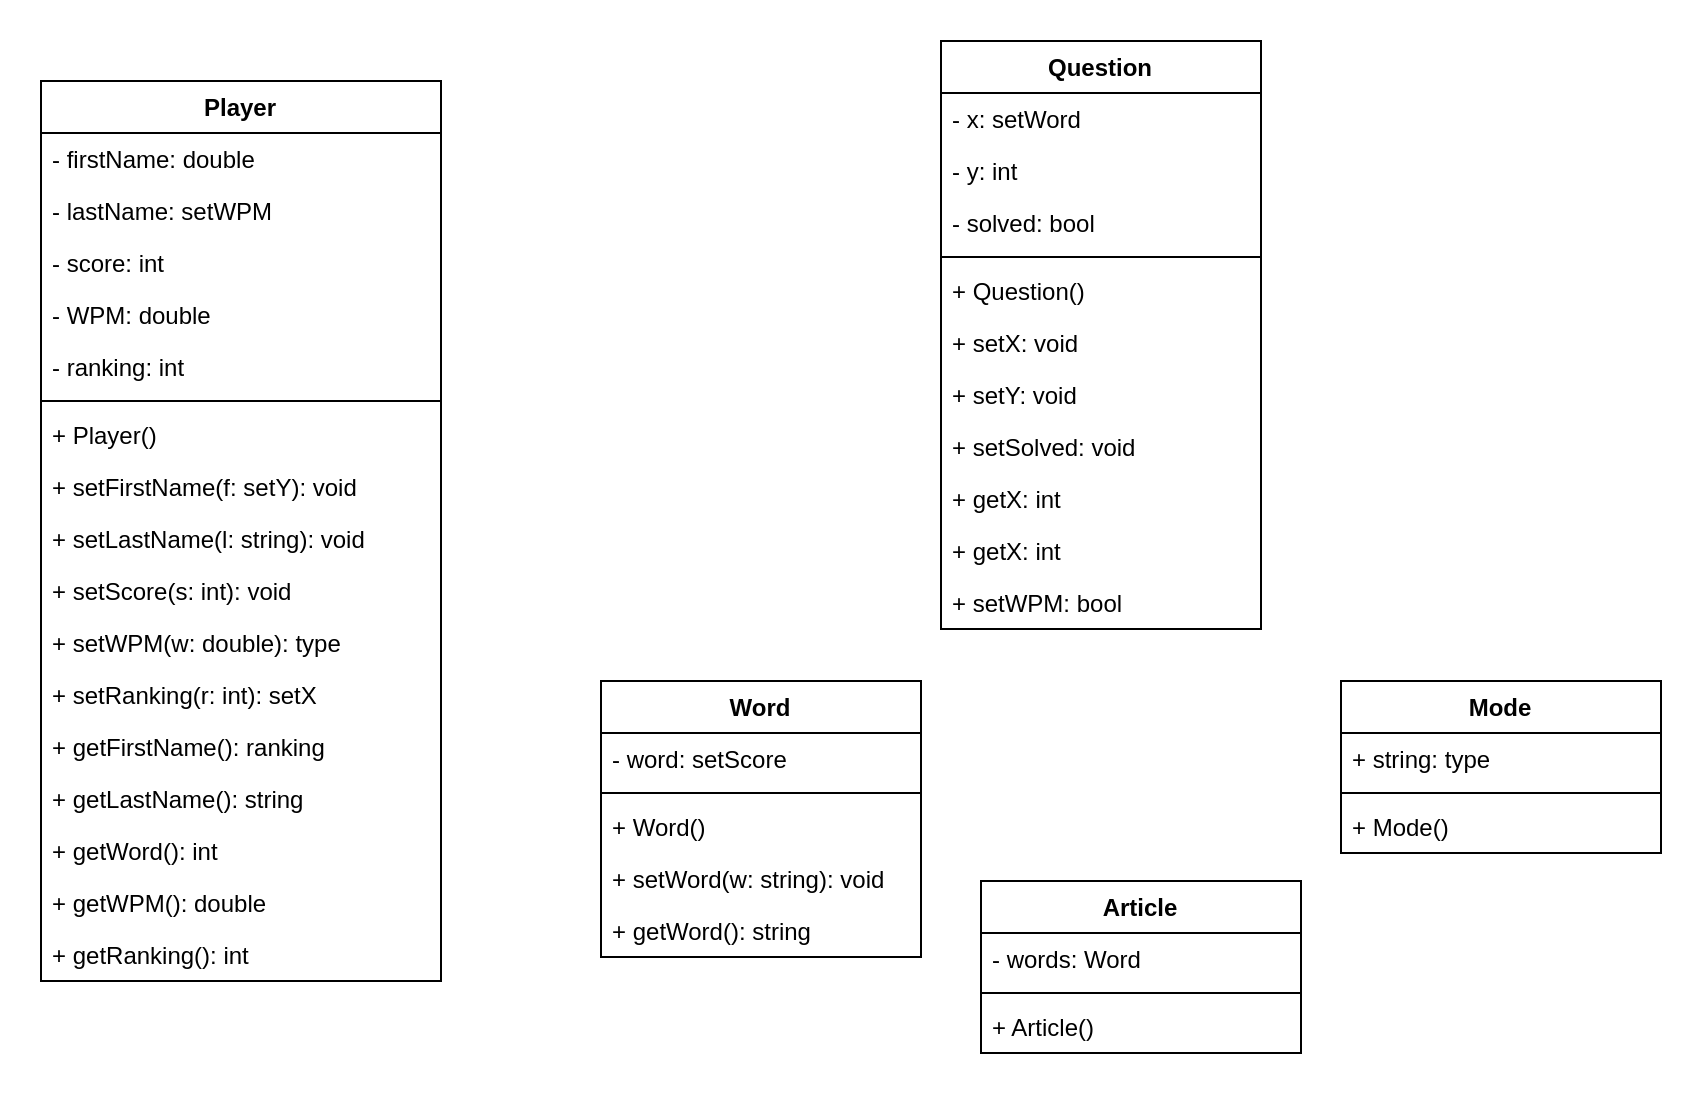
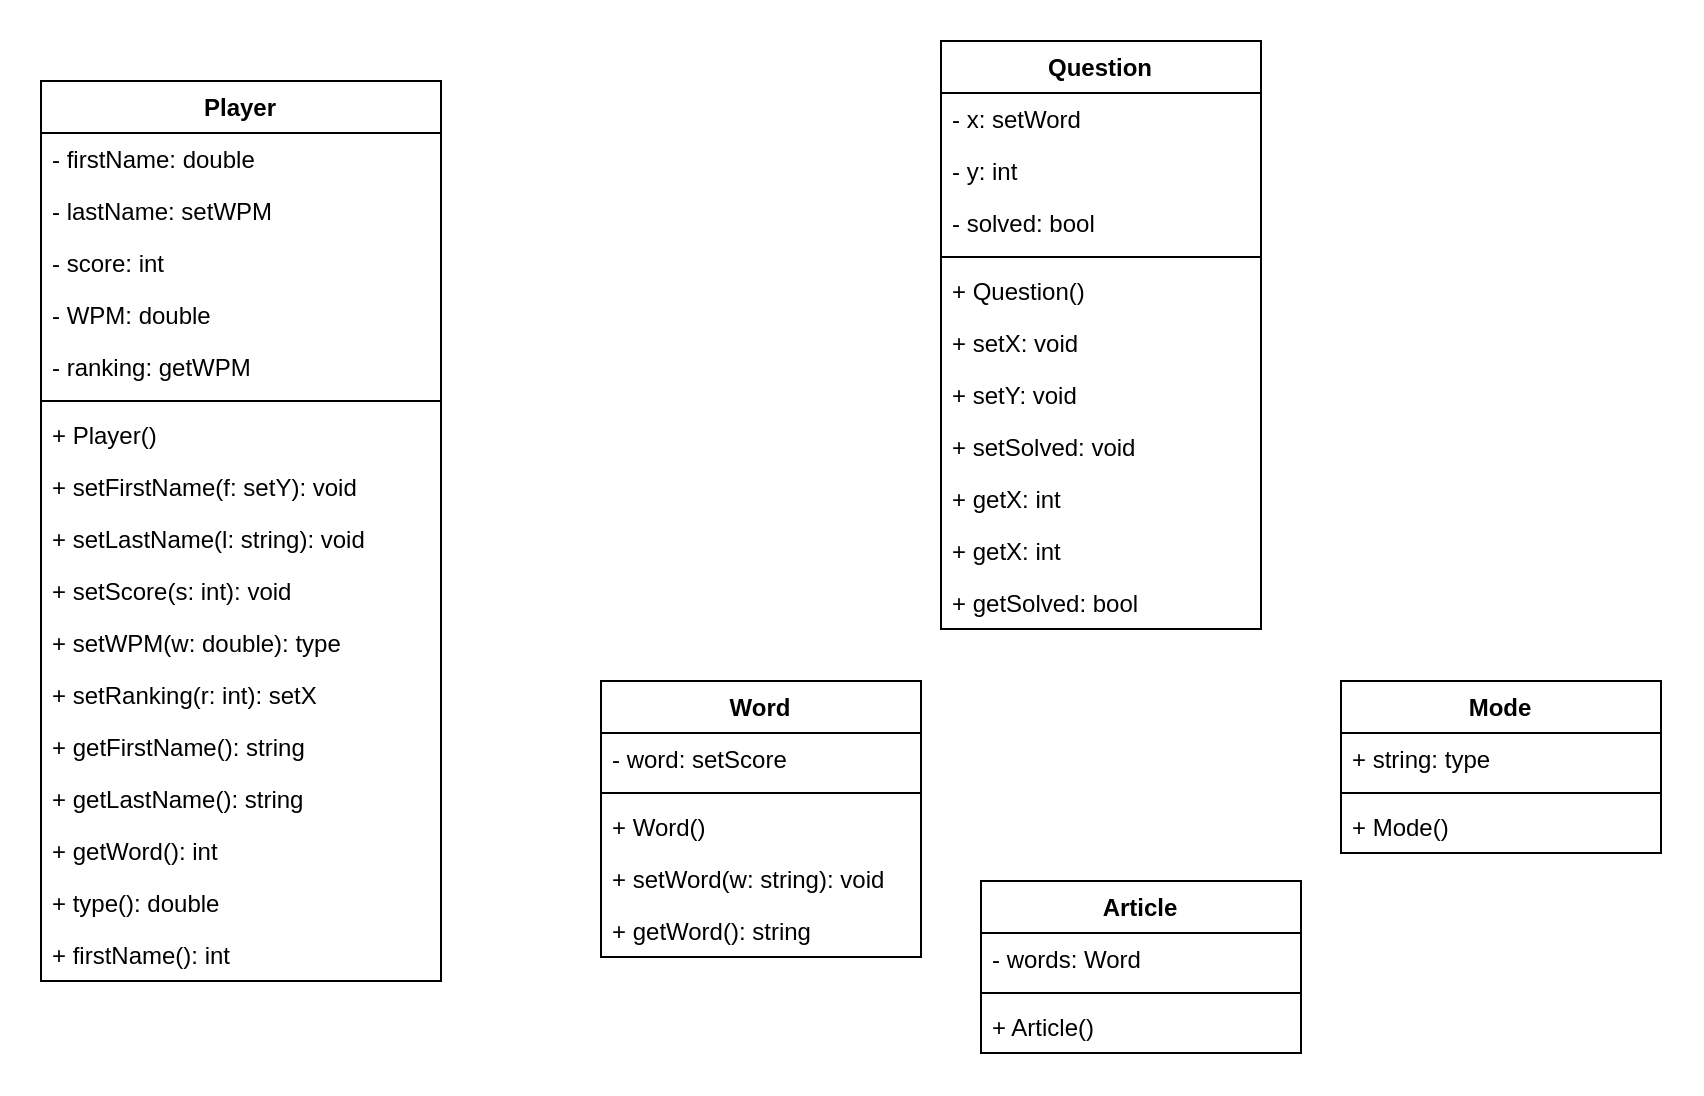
node "- ranking: int": label "- ranking: int" -> "- ranking: getWPM"
node "+ setWPM: bool": label "+ setWPM: bool" -> "+ getSolved: bool"
node "+ getFirstName(): ranking": label "+ getFirstName(): ranking" -> "+ getFirstName(): string"
node "+ getWPM(): double": label "+ getWPM(): double" -> "+ type(): double"
node "+ getRanking(): int": label "+ getRanking(): int" -> "+ firstName(): int"
